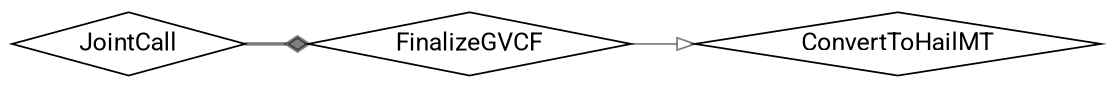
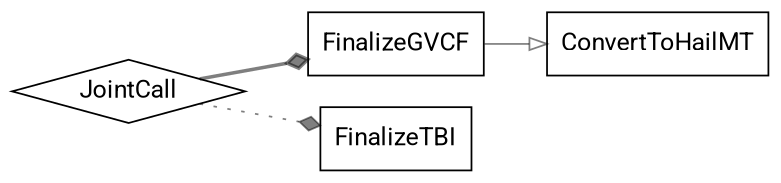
node "FinalizeGVCF": shape diamond -> box
node "ConvertToHailMT": shape diamond -> box
node "FinalizeTBI": added
